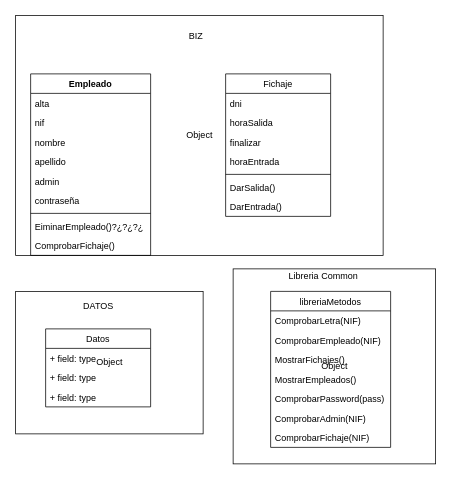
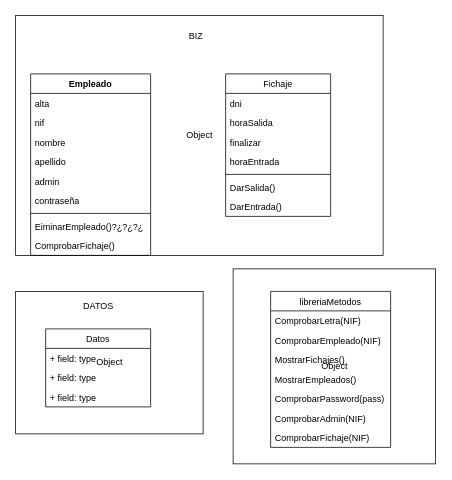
node "Libreria Common": removed
